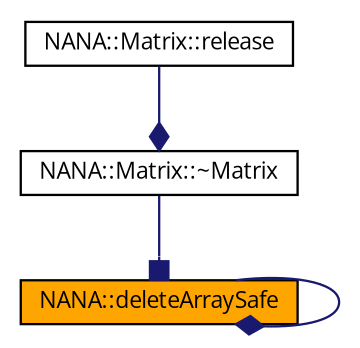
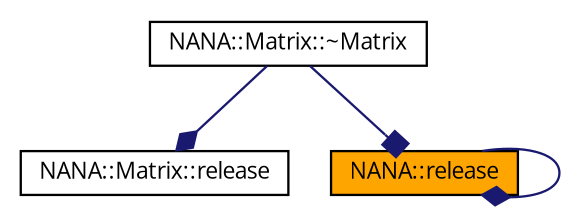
edge "NANA::Matrix::release" -> "NANA::Matrix::~Matrix": reversed
node "NANA::deleteArraySafe": label "NANA::deleteArraySafe" -> "NANA::release"
